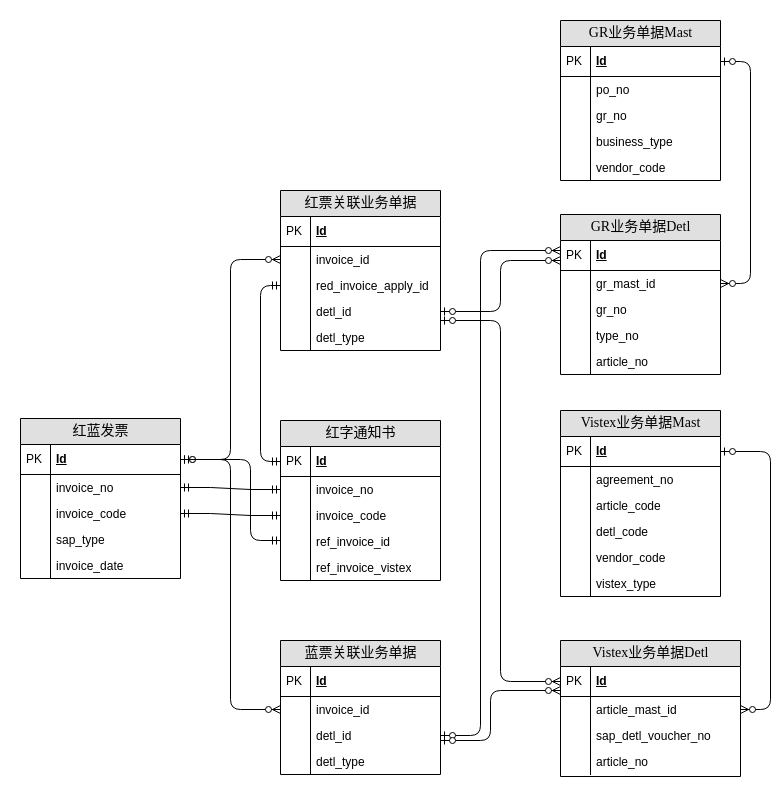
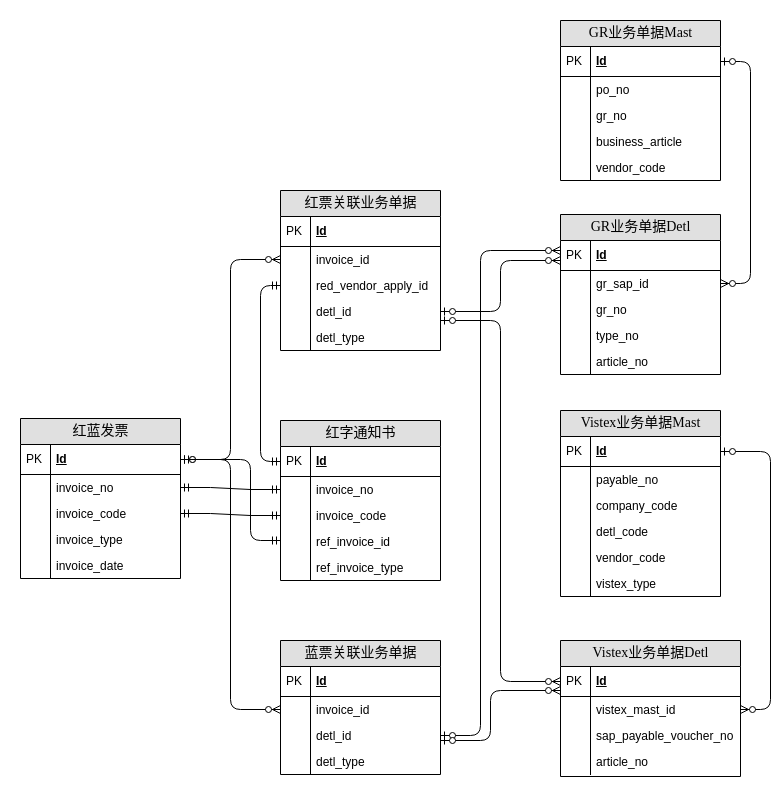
node "business_type": label "business_type" -> "business_article"
node "gr_mast_id": label "gr_mast_id" -> "gr_sap_id"
node "red_invoice_apply_id": label "red_invoice_apply_id" -> "red_vendor_apply_id"
node "agreement_no": label "agreement_no" -> "payable_no"
node "article_code": label "article_code" -> "company_code"
node "sap_type": label "sap_type" -> "invoice_type"
node "ref_invoice_vistex": label "ref_invoice_vistex" -> "ref_invoice_type"
node "article_mast_id": label "article_mast_id" -> "vistex_mast_id"
node "sap_detl_voucher_no": label "sap_detl_voucher_no" -> "sap_payable_voucher_no"
